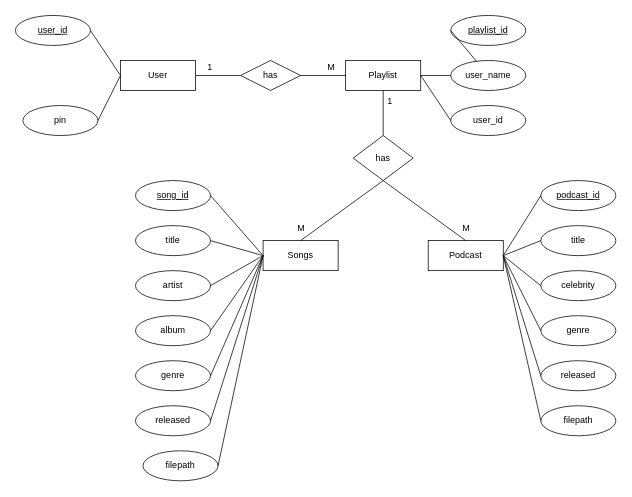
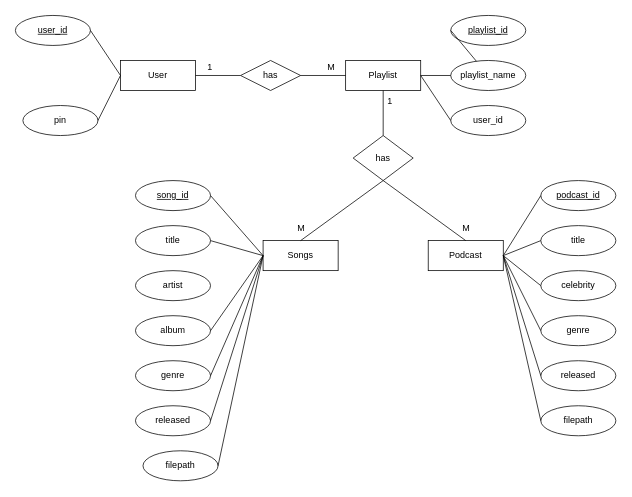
node "user_name": label "user_name" -> "playlist_name"
edge "Songs" -- "artist": removed
